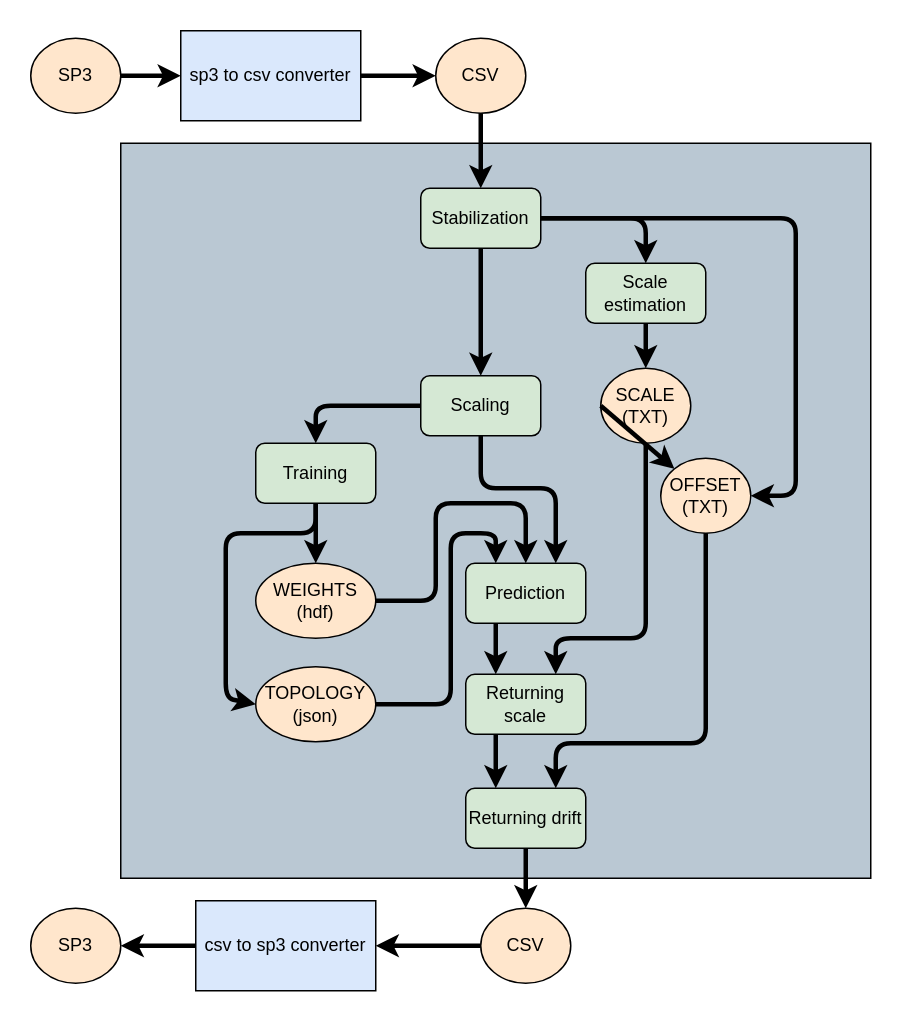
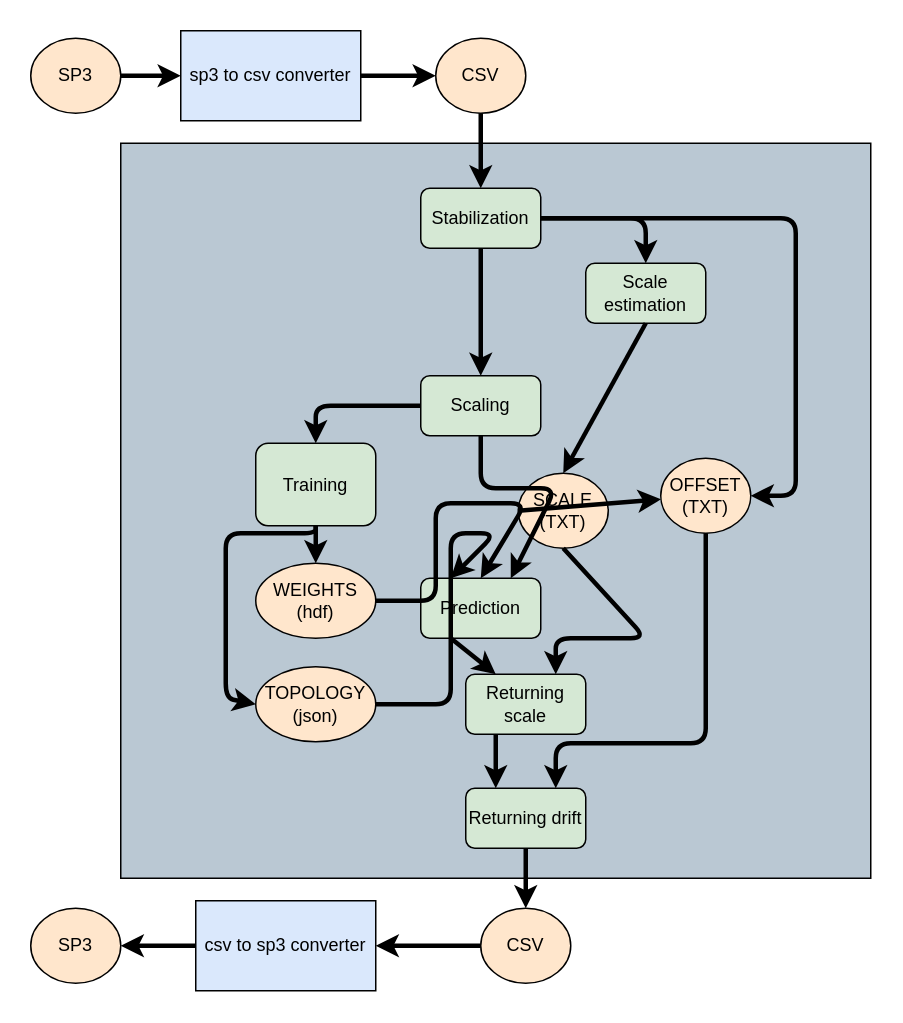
node "SCALE (TXT)": moved (646, 406) -> (563, 511)
node "Training": size 120x60 -> 120x83
node "Prediction": moved (526, 593) -> (481, 608)
